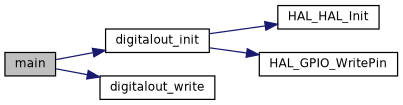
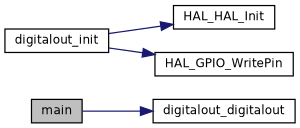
edge "main" -> "digitalout_init": removed
node "digitalout_write": label "digitalout_write" -> "digitalout_digitalout"
